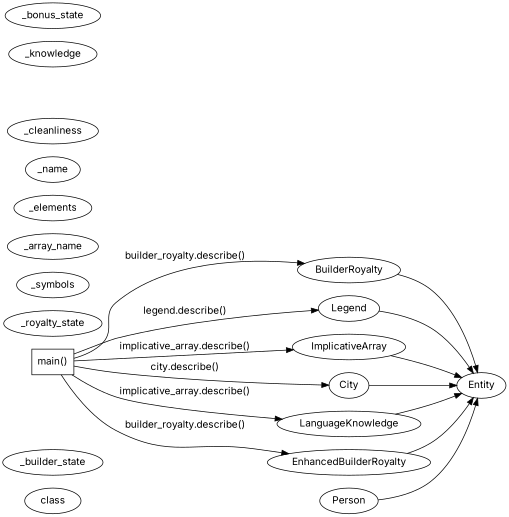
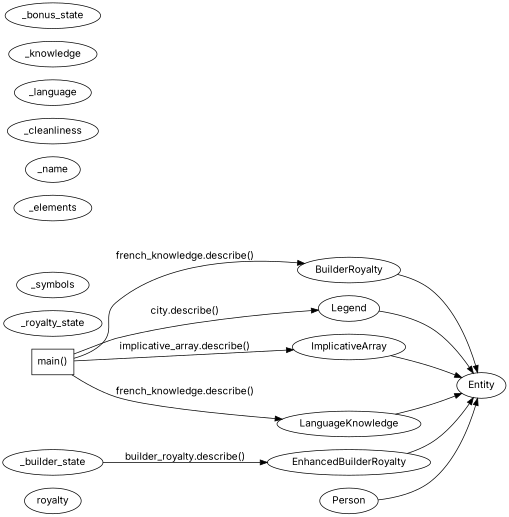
node "_language": added
node "_array_name": removed
edge "main()" -> "BuilderRoyalty": label "builder_royalty.describe()" -> "french_knowledge.describe()"
edge "main()" -> "Legend": label "legend.describe()" -> "city.describe()"
node "City": removed
edge "main()" -> "LanguageKnowledge": label "implicative_array.describe()" -> "french_knowledge.describe()"
edge "main()" -> "EnhancedBuilderRoyalty": now "_builder_state" -> "EnhancedBuilderRoyalty"
node "class": label "class" -> "royalty"
